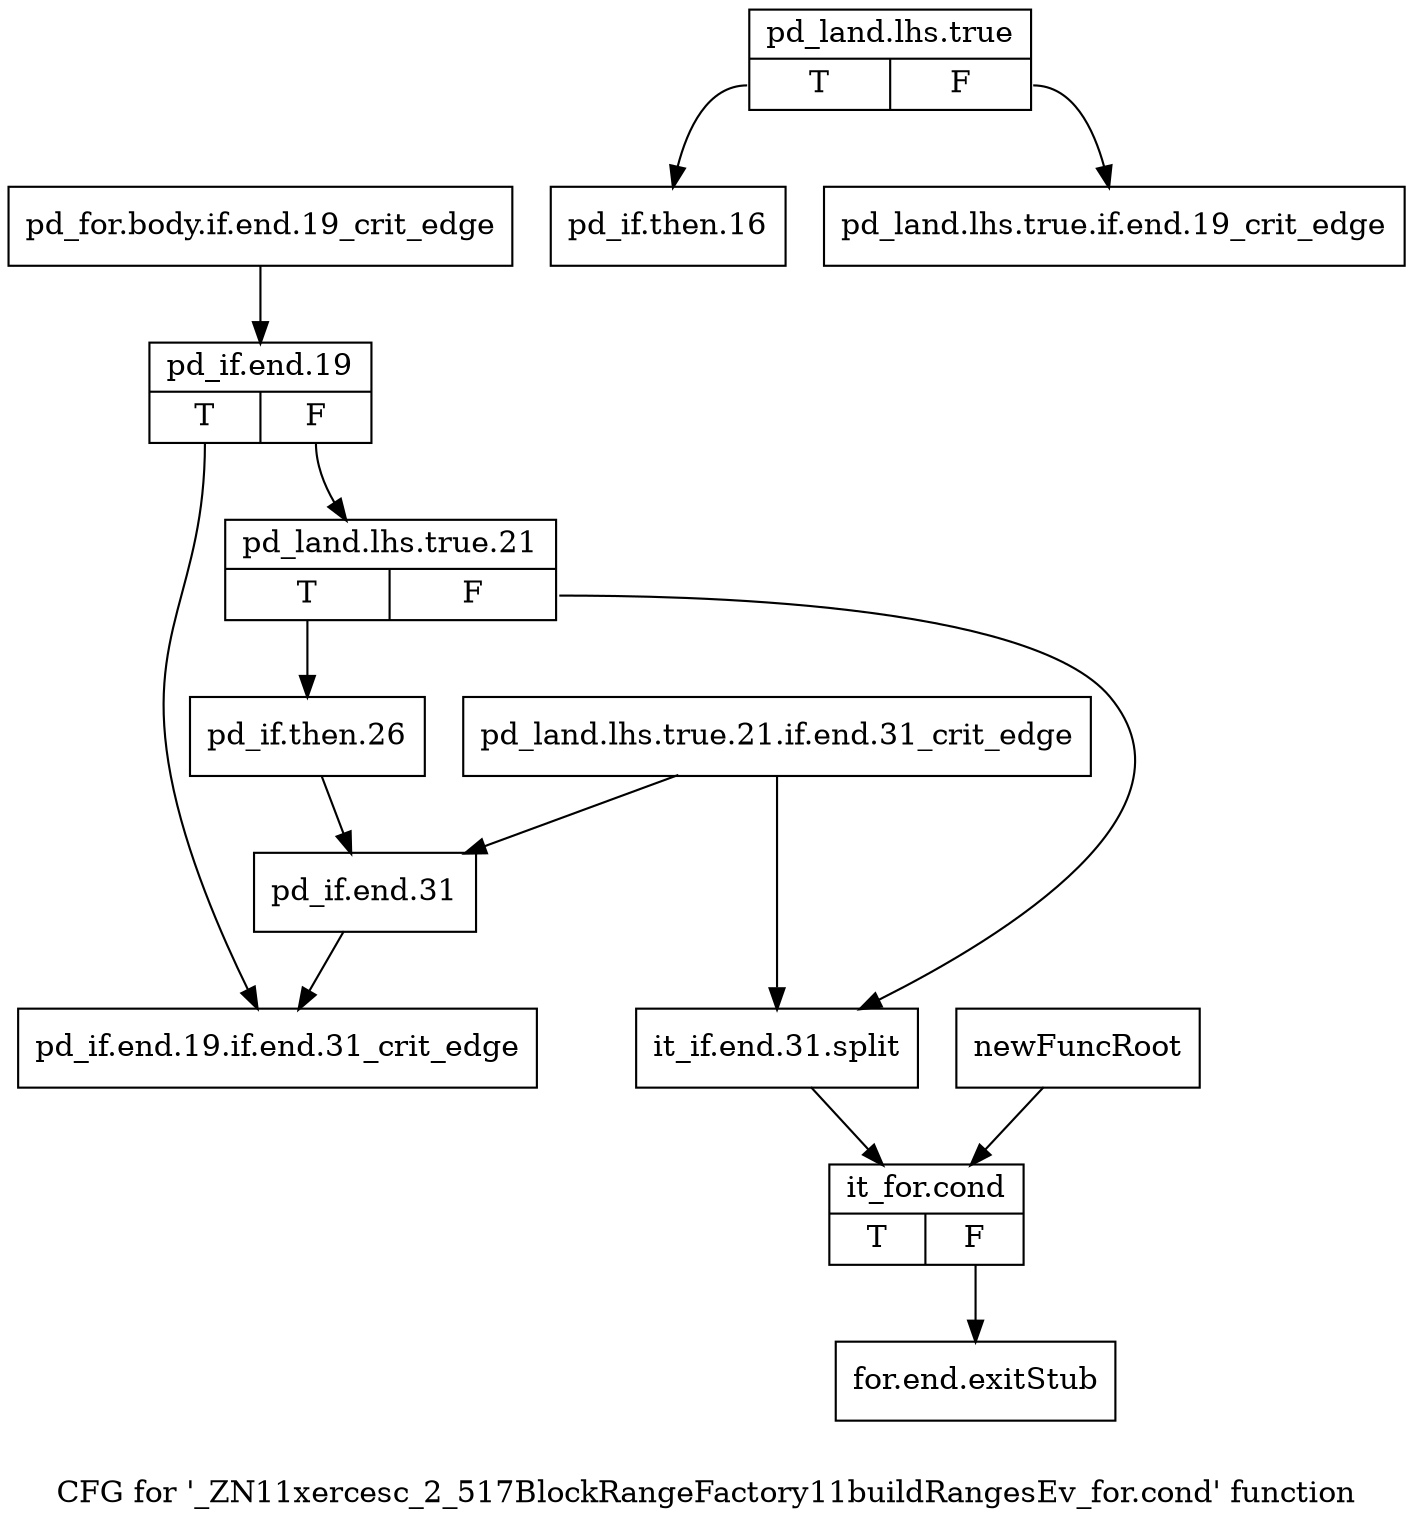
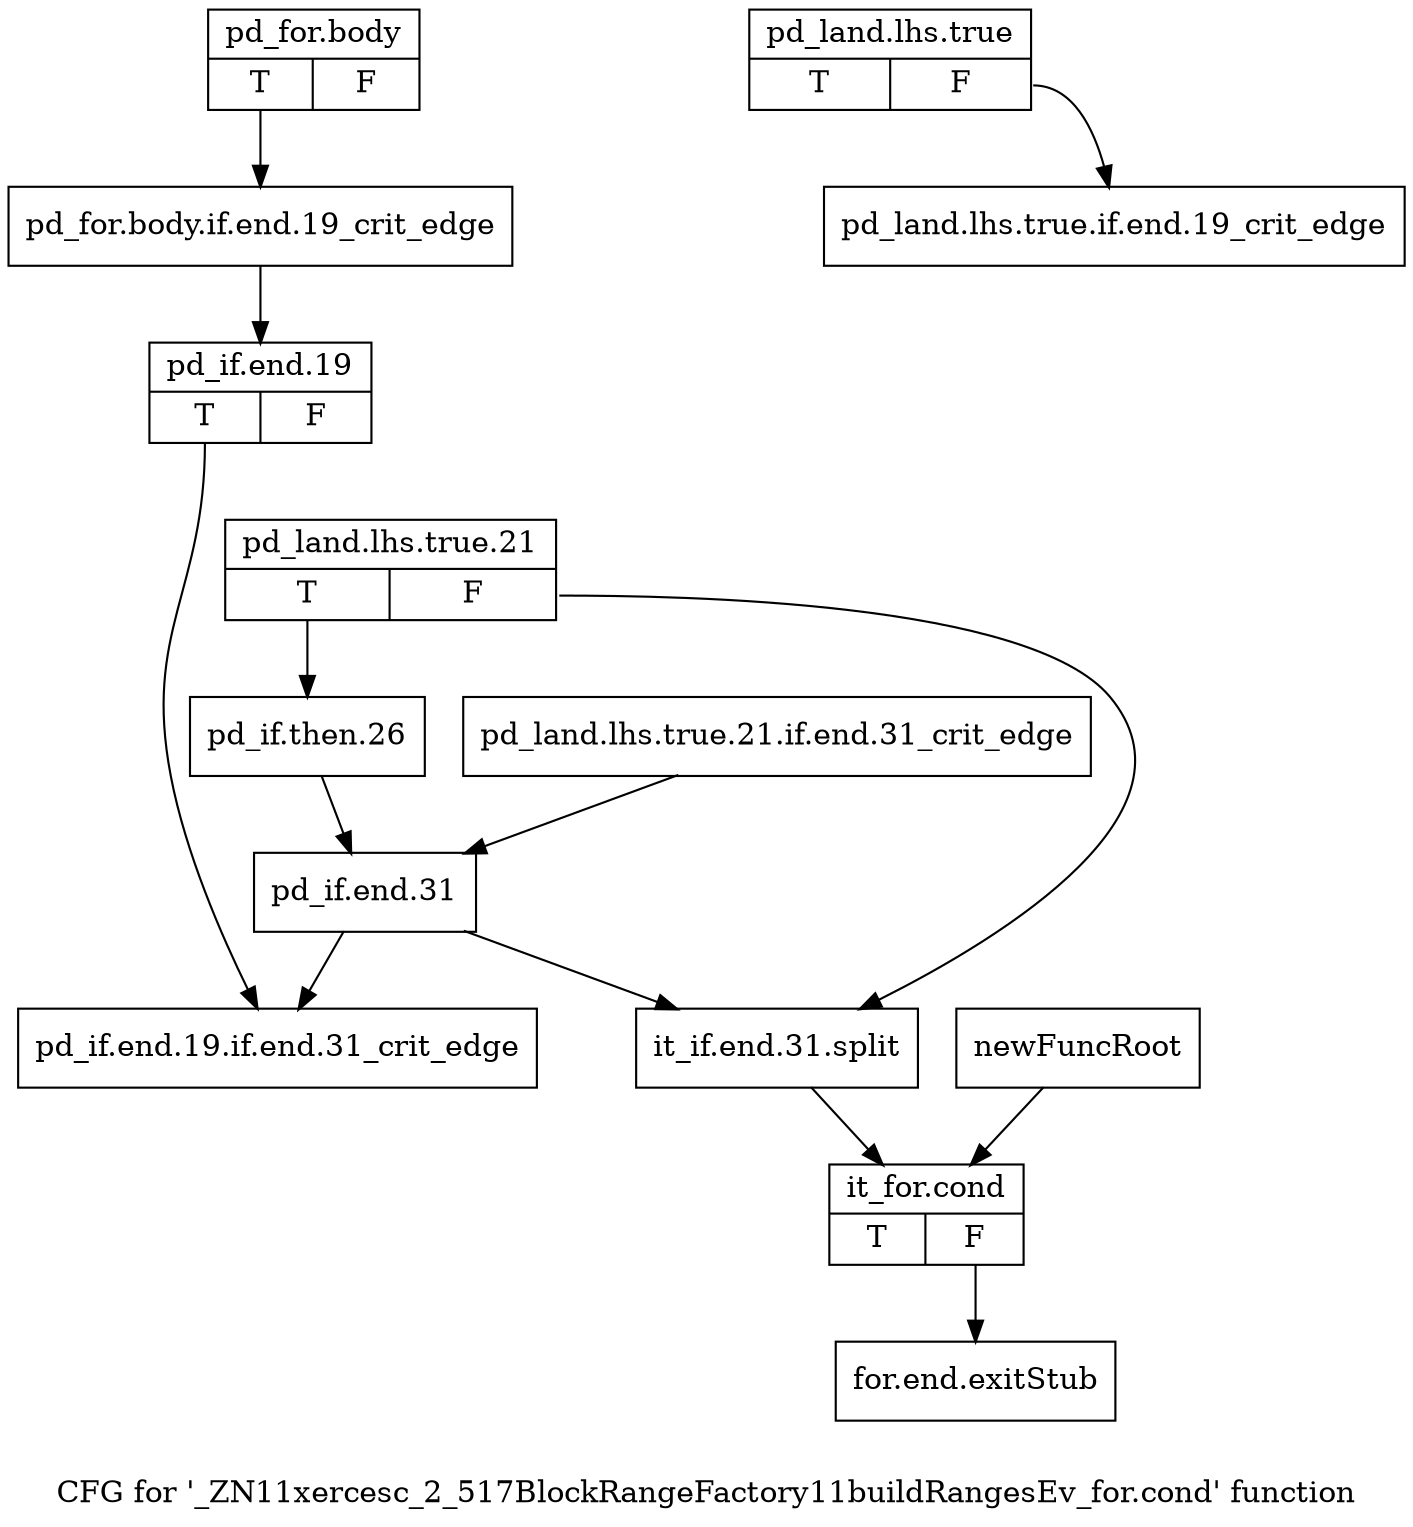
node "pd_for.body": added
node "pd_if.then.16": removed
edge "pd_if.end.19" -> "pd_land.lhs.true.21": removed
edge "pd_land.lhs.true.21.if.end.31_crit_edge" -> "it_if.end.31.split": now "pd_if.end.31" -> "it_if.end.31.split"
